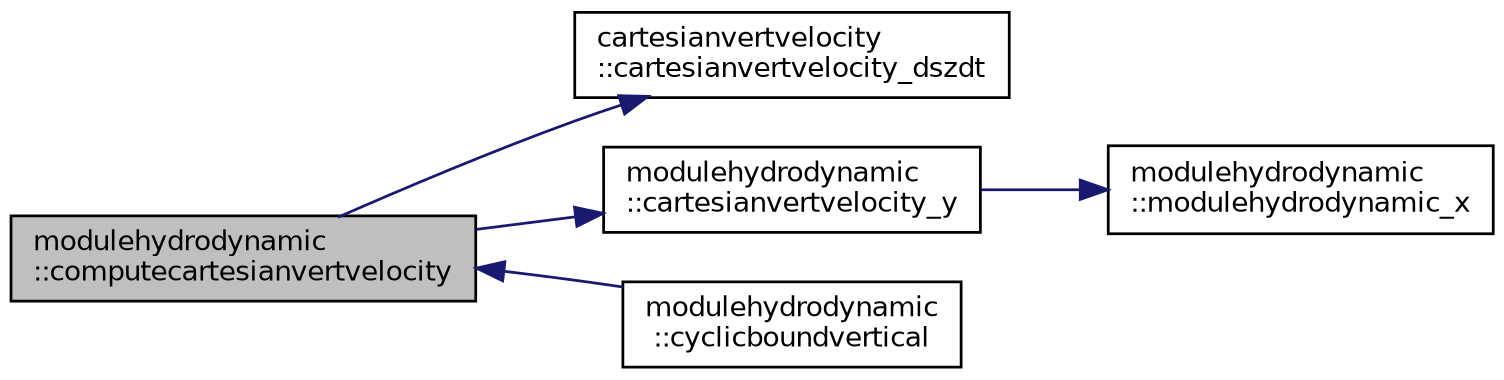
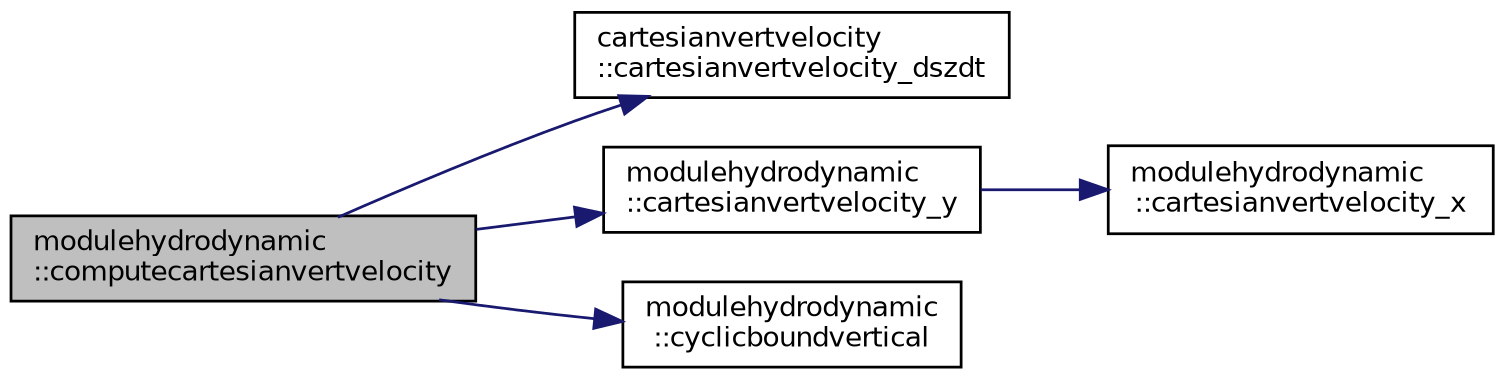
node "modulehydrodynamic ::modulehydrodynamic_x": label "modulehydrodynamic ::modulehydrodynamic_x" -> "modulehydrodynamic ::cartesianvertvelocity_x"
edge "modulehydrodynamic ::cyclicboundvertical" -> "modulehydrodynamic ::computecartesianvertvelocity": reversed
